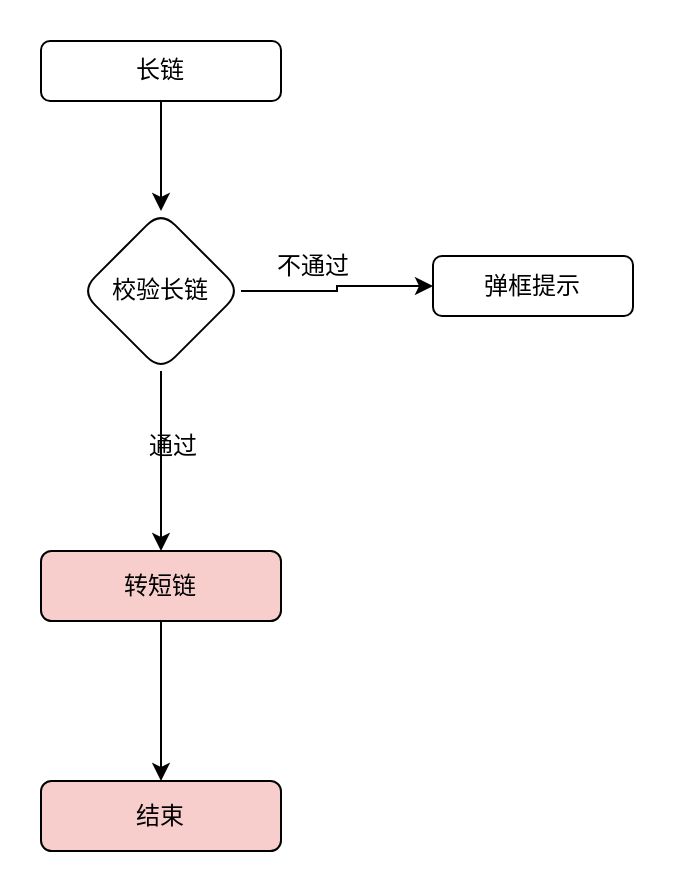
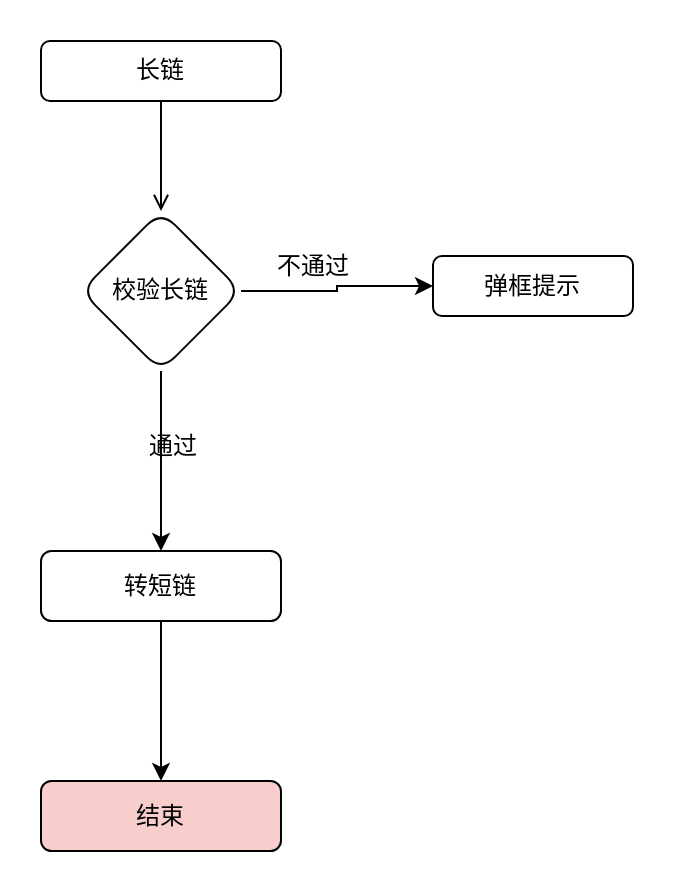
edge "长链" -> "校验长链": arrowhead classic -> open
node "转短链": fillcolor #f8cecc -> #ffffff
